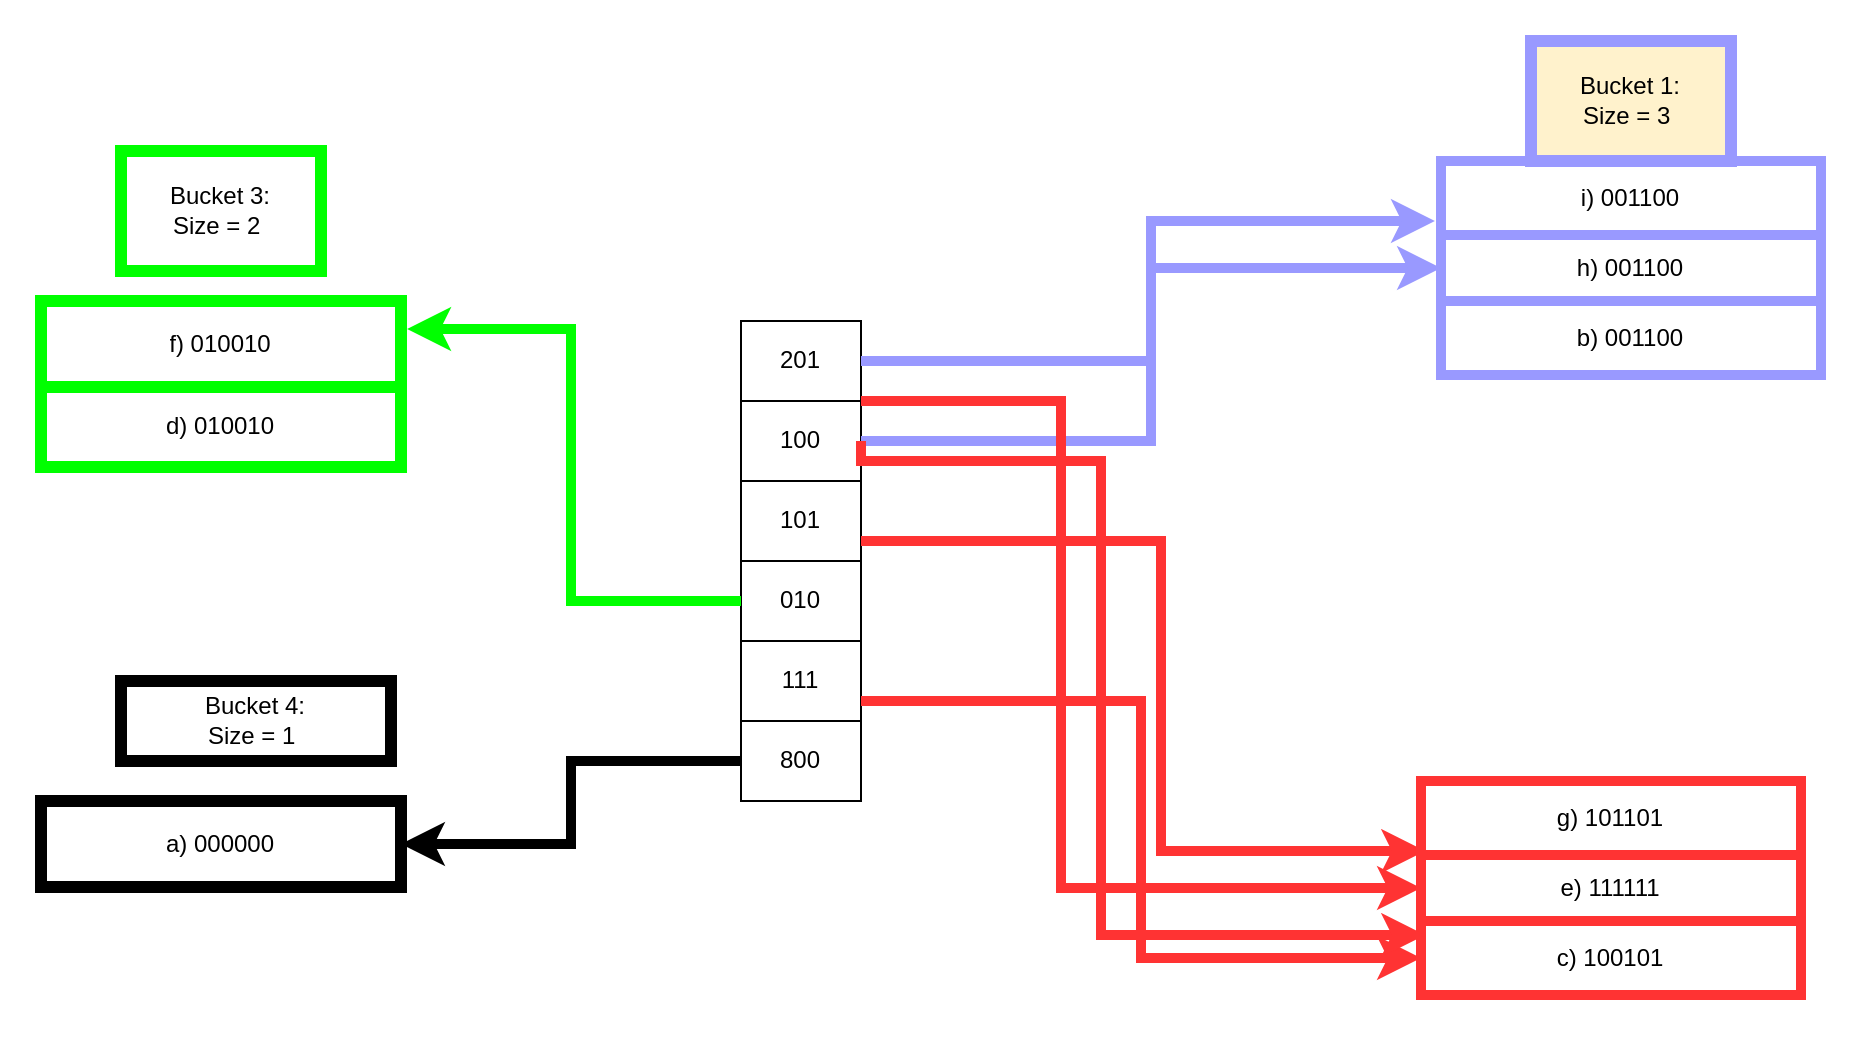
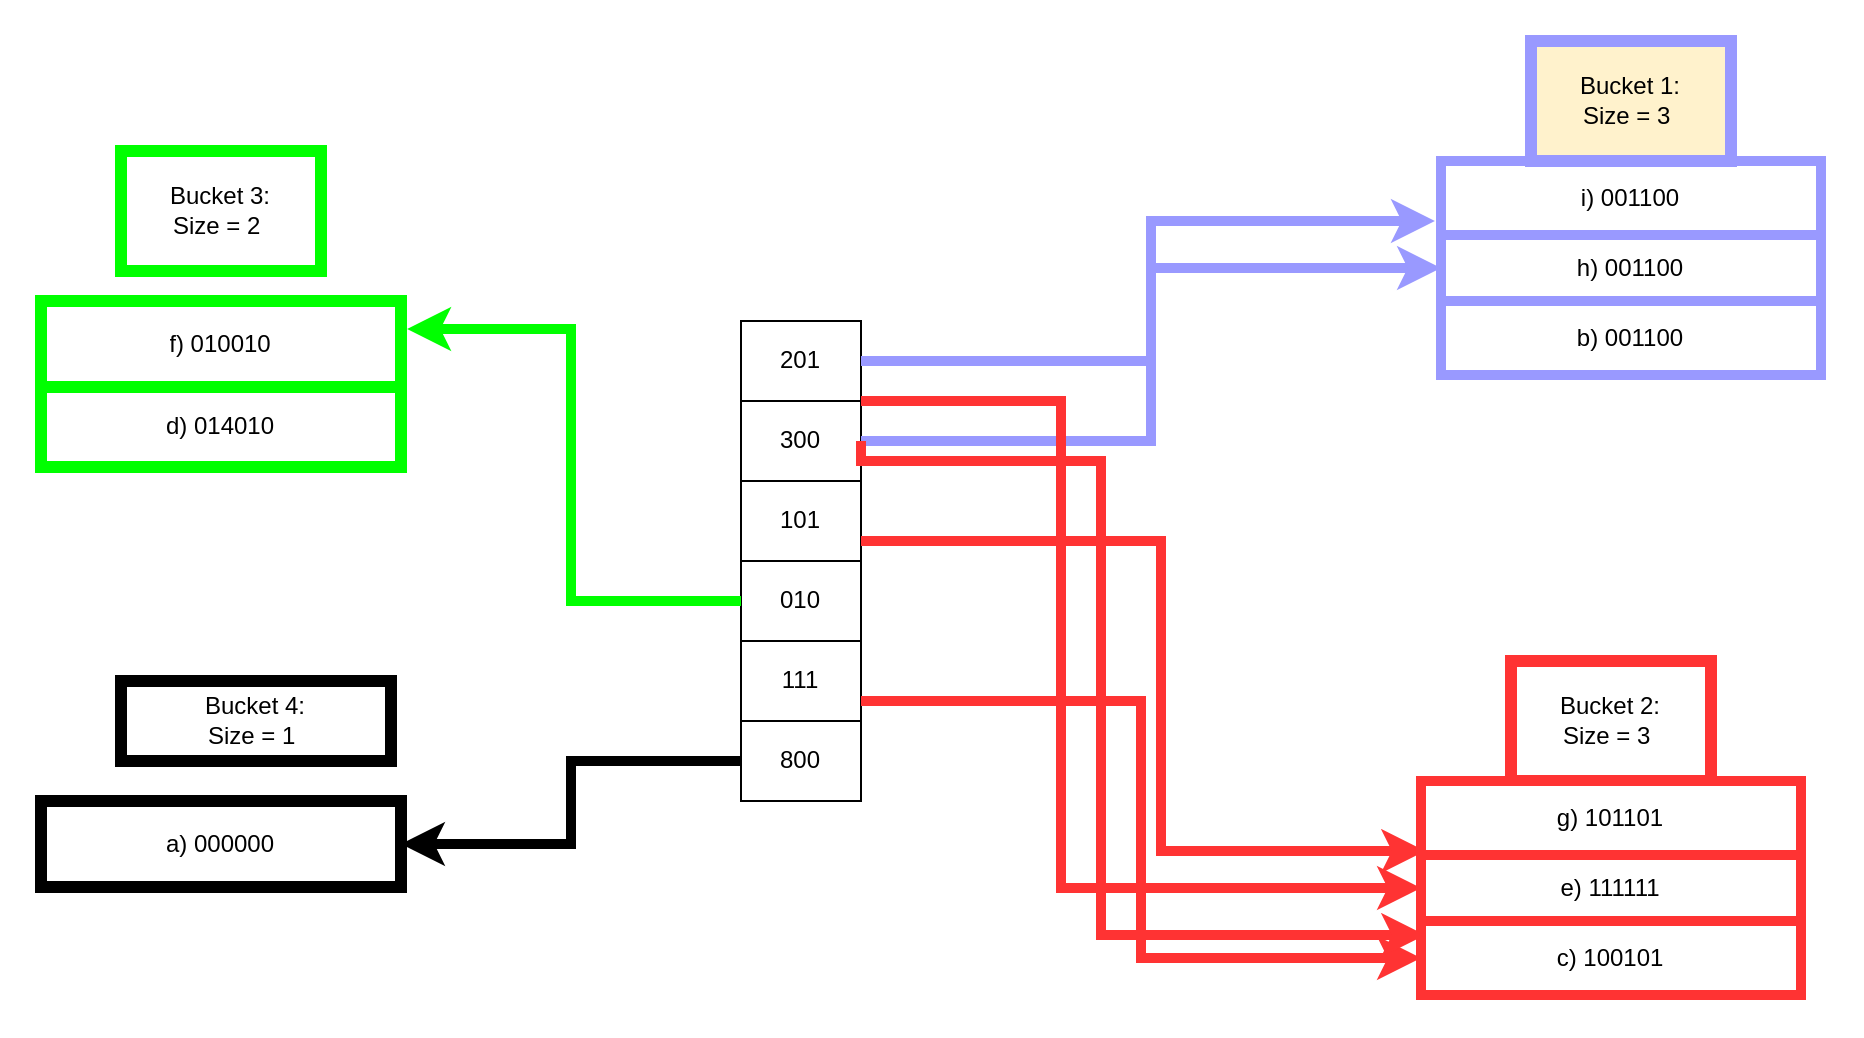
node "d) 010010": label "d) 010010" -> "d) 014010"
node "100": label "100" -> "300"
node "Bucket 2: Size = 3": added
